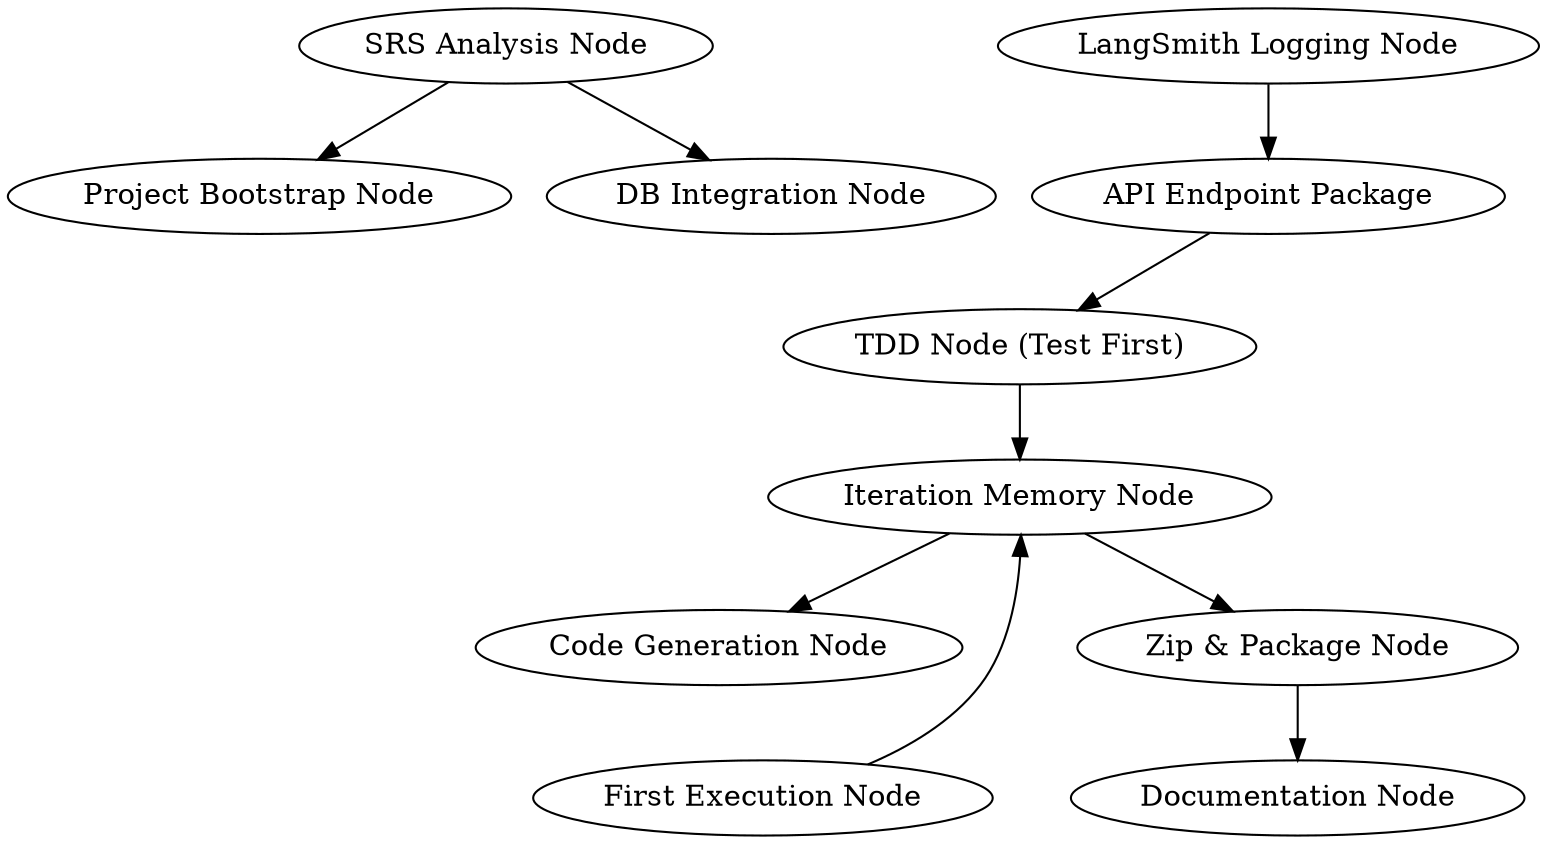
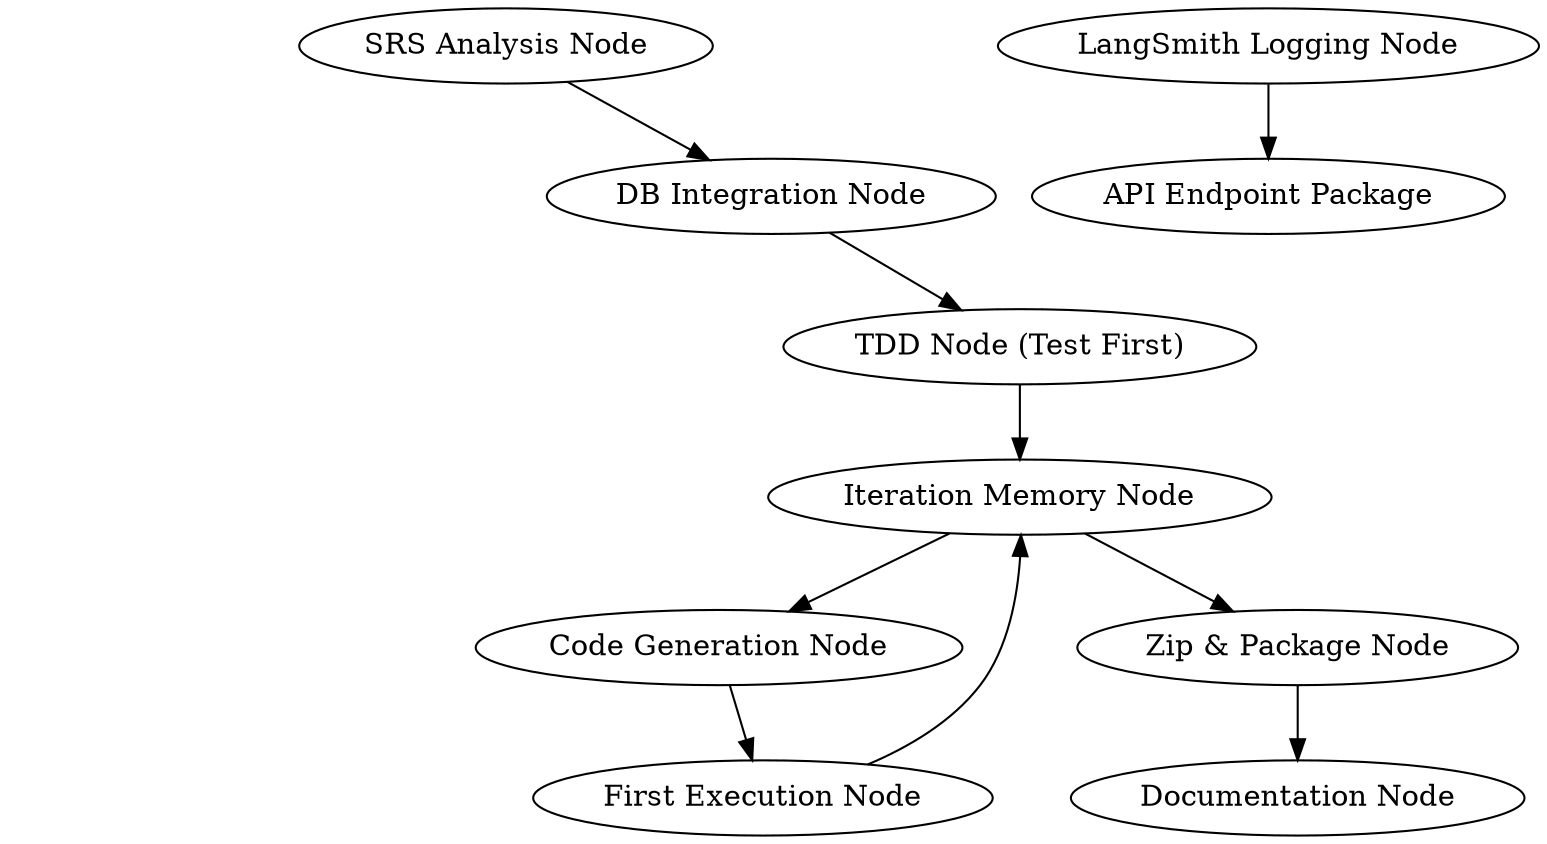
node "Project Bootstrap Node": removed
edge "API Endpoint Package" -> "TDD Node (Test First)": now "DB Integration Node" -> "TDD Node (Test First)"
edge "Code Generation Node" -> "First Execution Node": added
